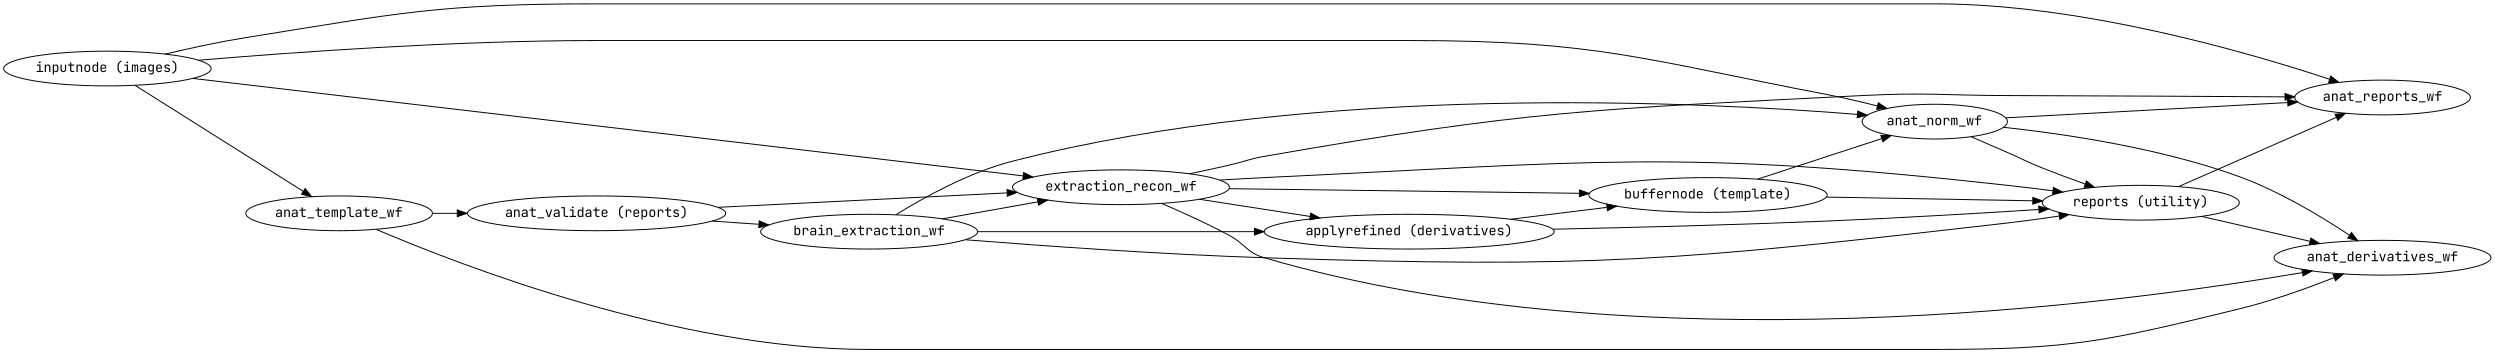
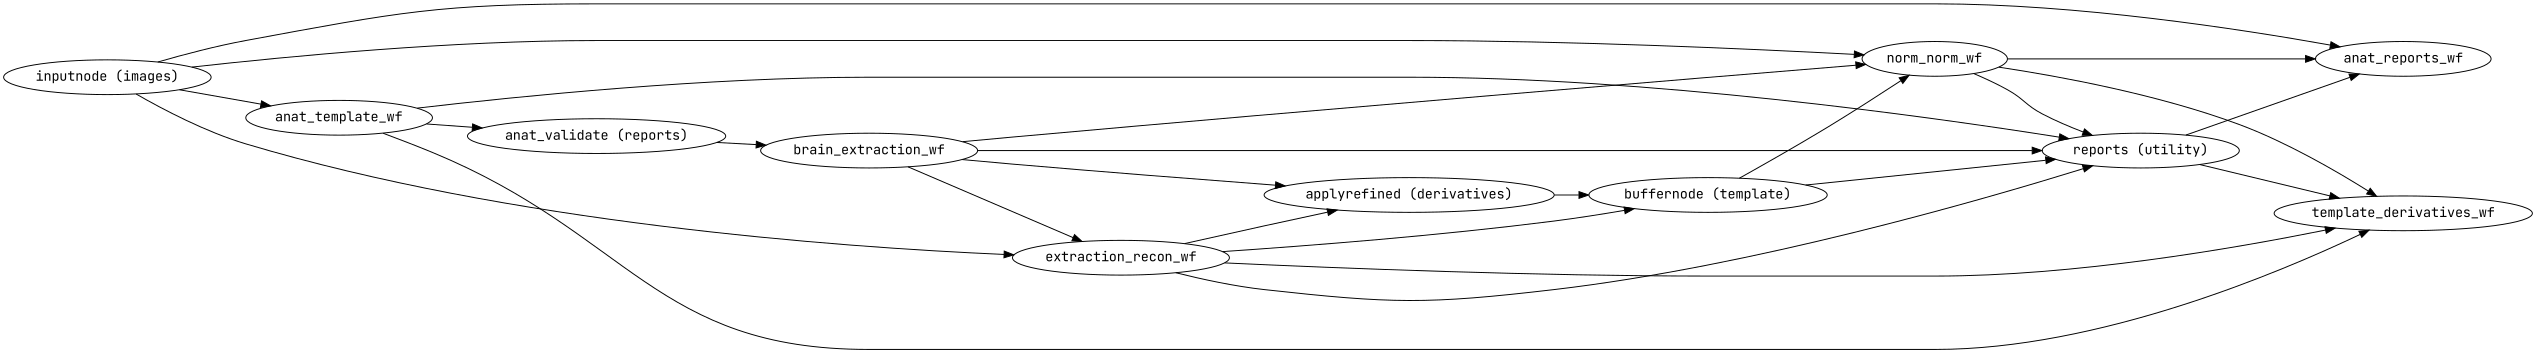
edge "extraction_recon_wf" -> "anat_reports_wf": removed
node "anat_norm_wf": label "anat_norm_wf" -> "norm_norm_wf"
edge "anat_validate (reports)" -> "extraction_recon_wf": removed
edge "applyrefined (derivatives)" -> "reports (utility)": now "anat_template_wf" -> "reports (utility)"
node "anat_derivatives_wf": label "anat_derivatives_wf" -> "template_derivatives_wf"
